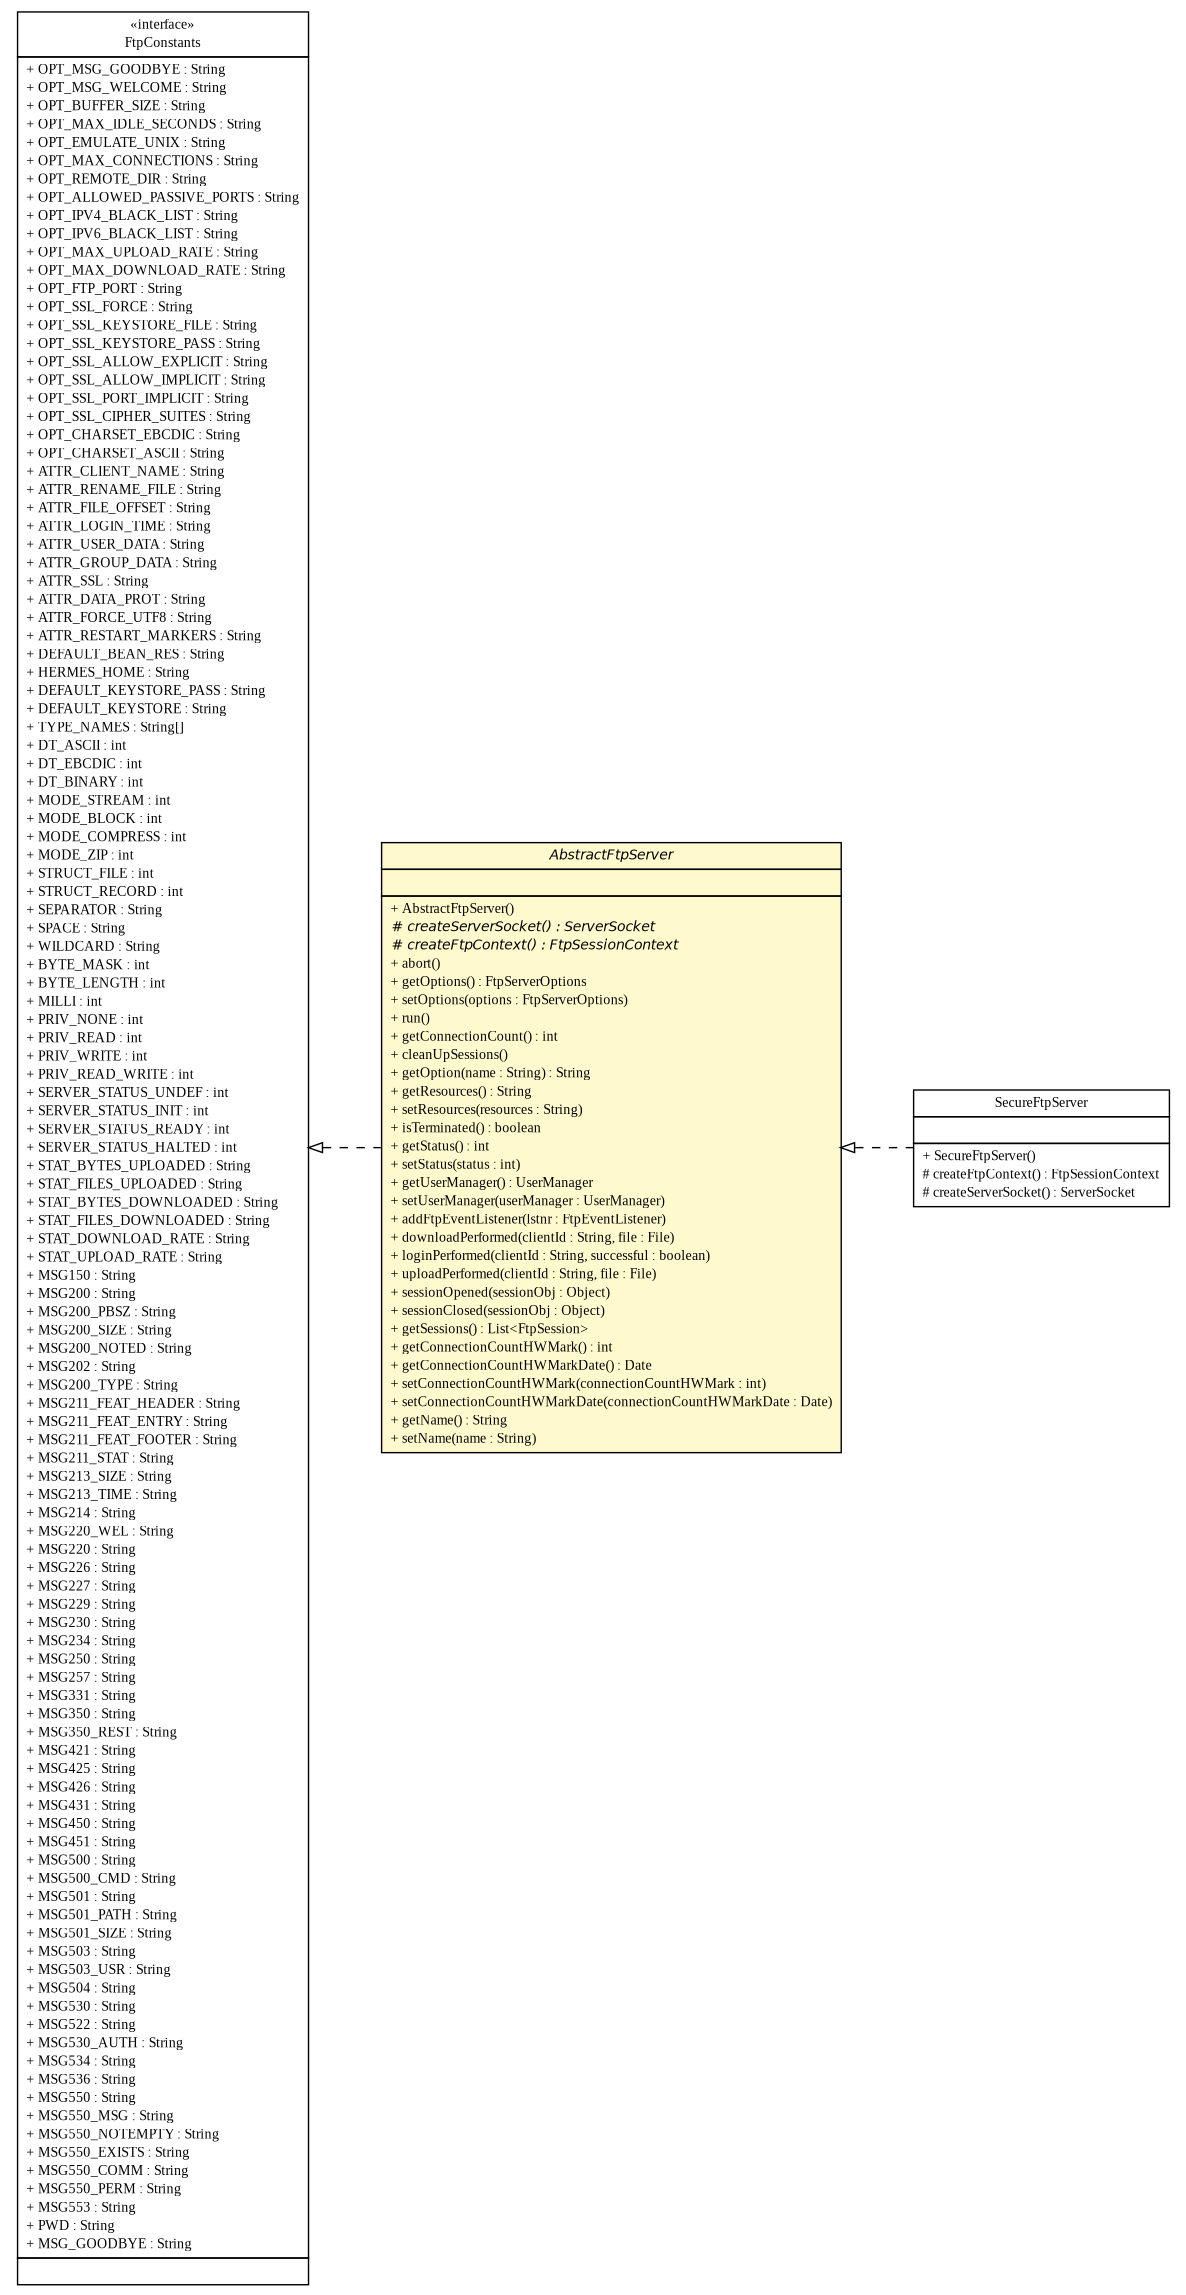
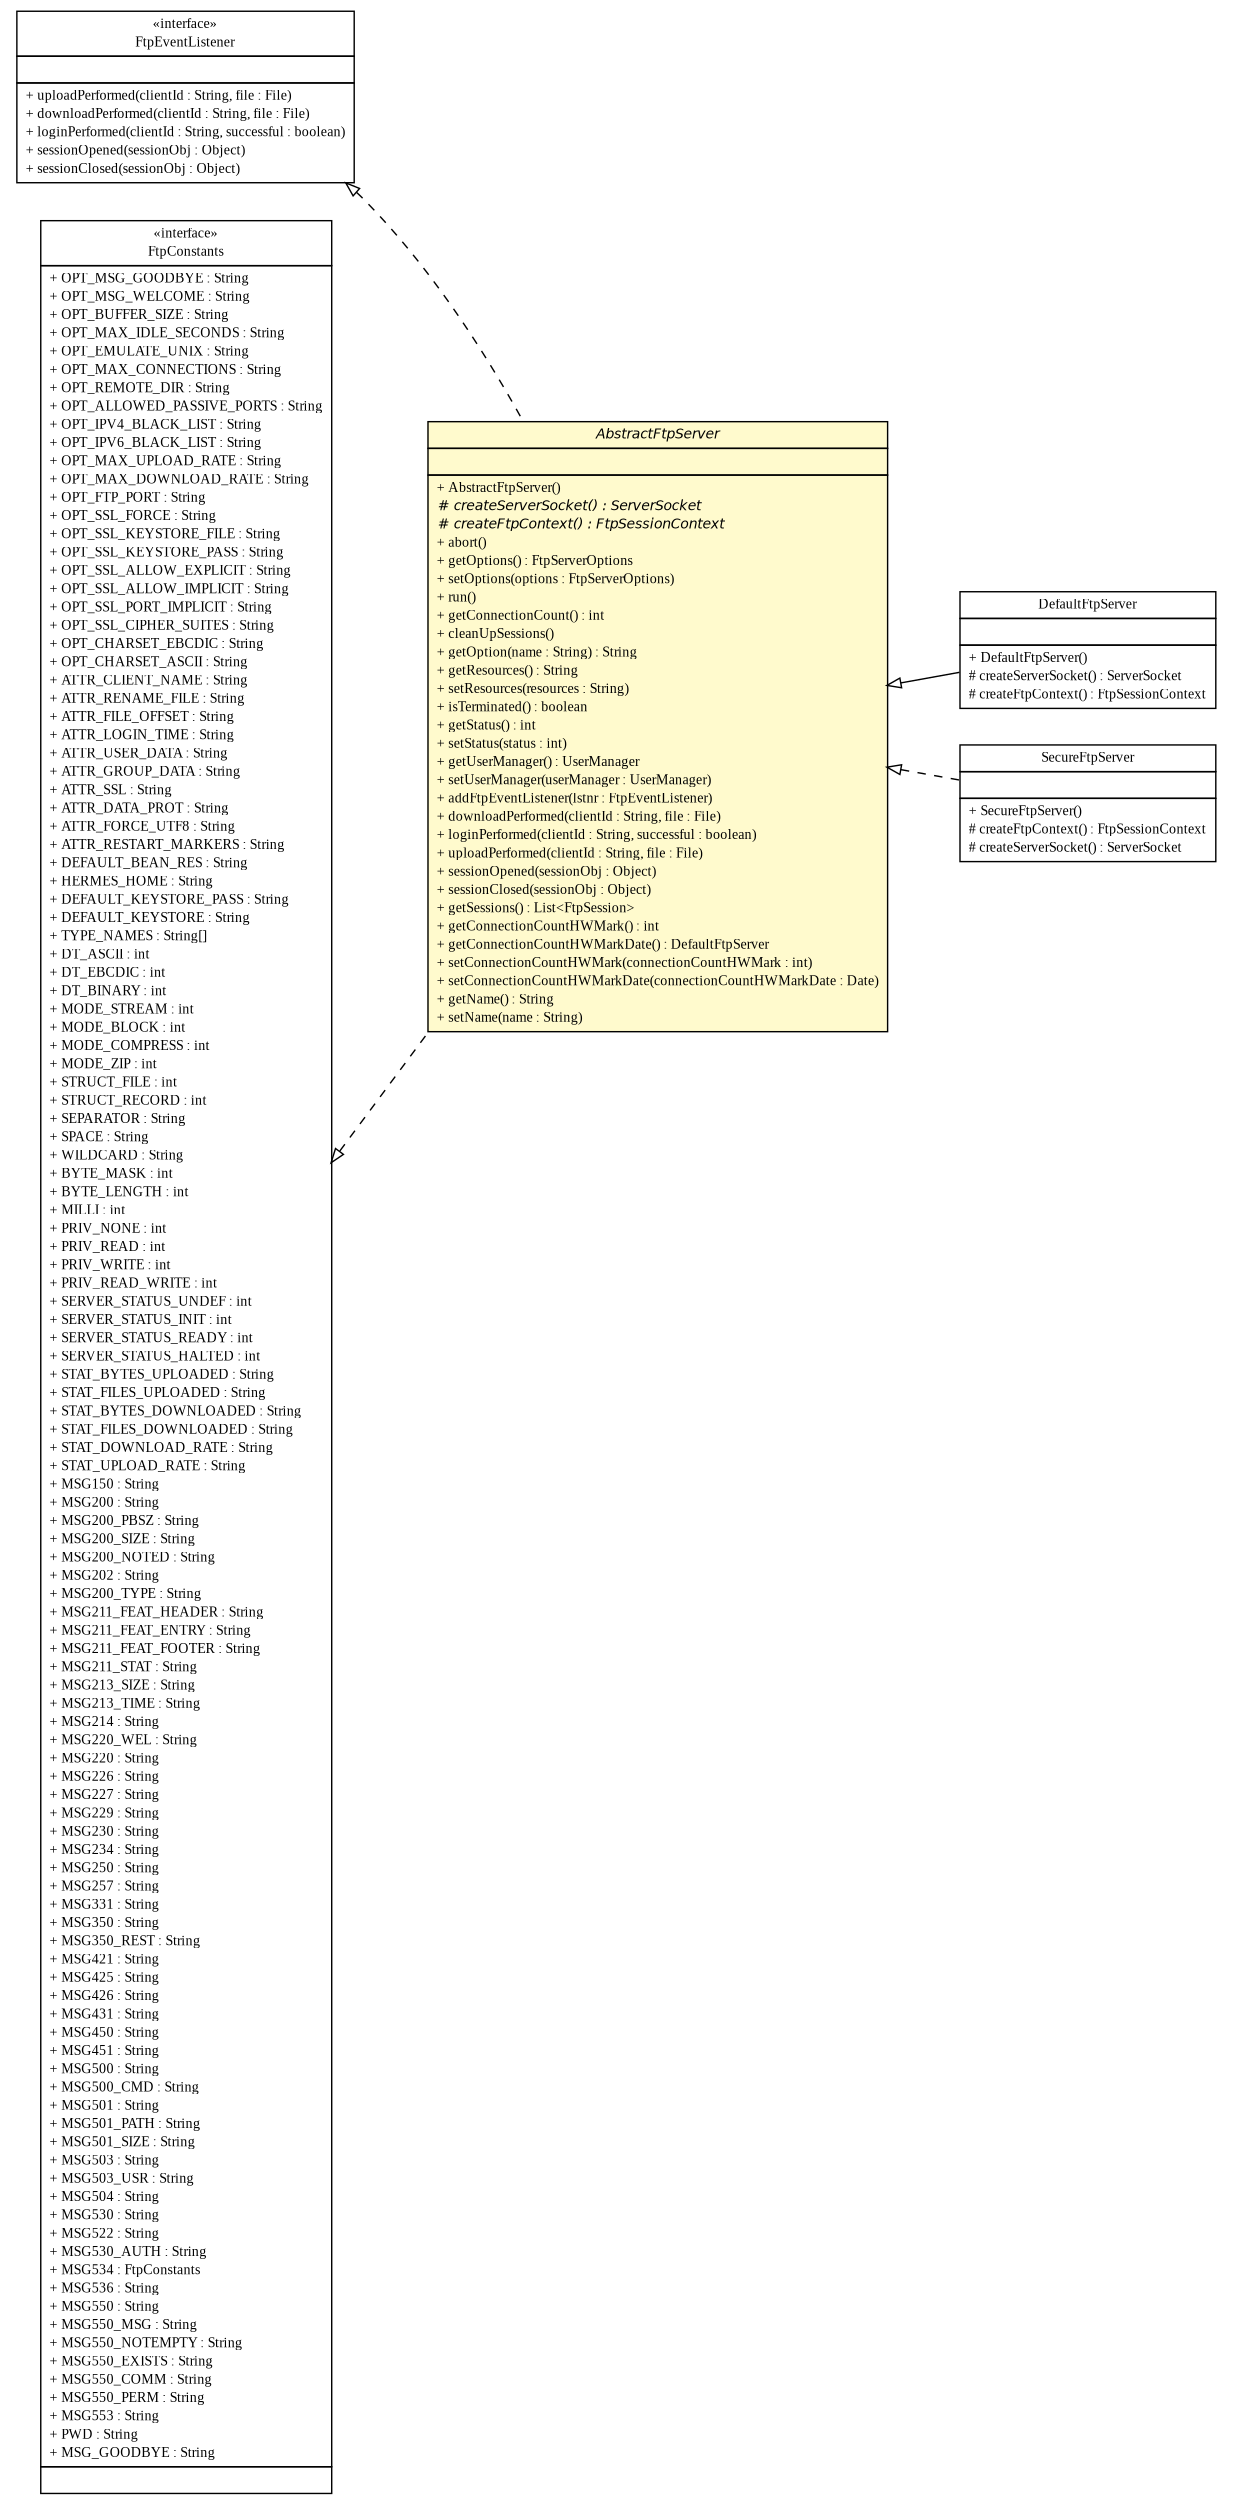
node "FtpEventListener": added
node "DefaultFtpServer": added
node "AbstractFtpServer": text "+ getConnectionCountHWMarkDate() : Date" -> "+ getConnectionCountHWMarkDate() : DefaultFtpServer"
node "FtpConstants": text "+ MSG534 : String" -> "+ MSG534 : FtpConstants"
